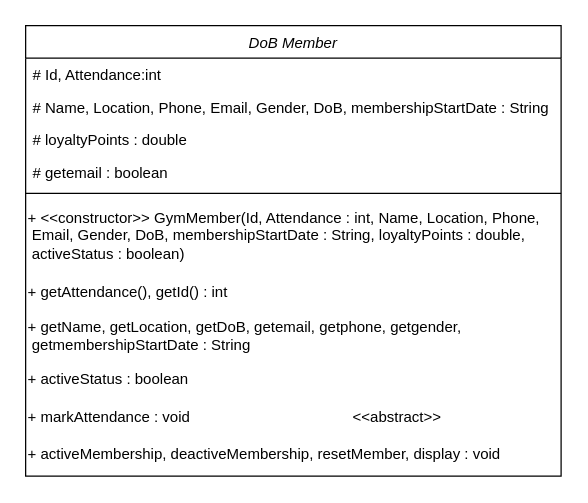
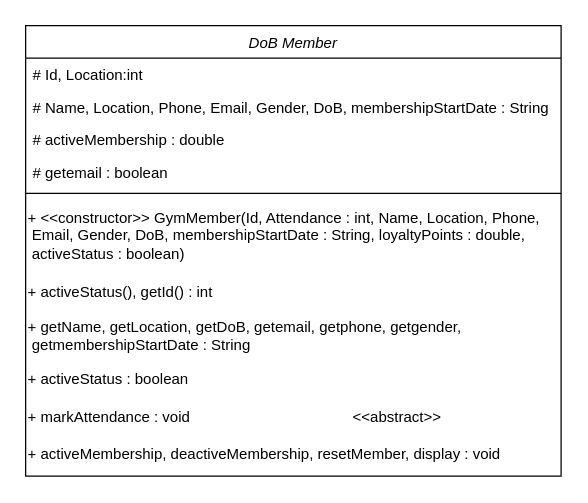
node "# Id, Attendance:int": label "# Id, Attendance:int" -> "# Id, Location:int"
node "# loyaltyPoints : double": label "# loyaltyPoints : double" -> "# activeMembership : double"
node "+ getAttendance(), getId() : int": label "+ getAttendance(), getId() : int" -> "+ activeStatus(), getId() : int"
